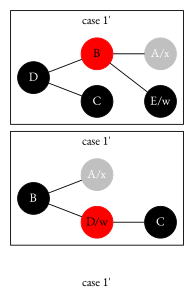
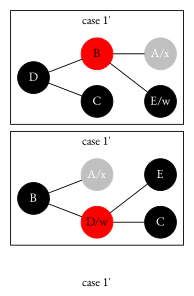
node "E": added
